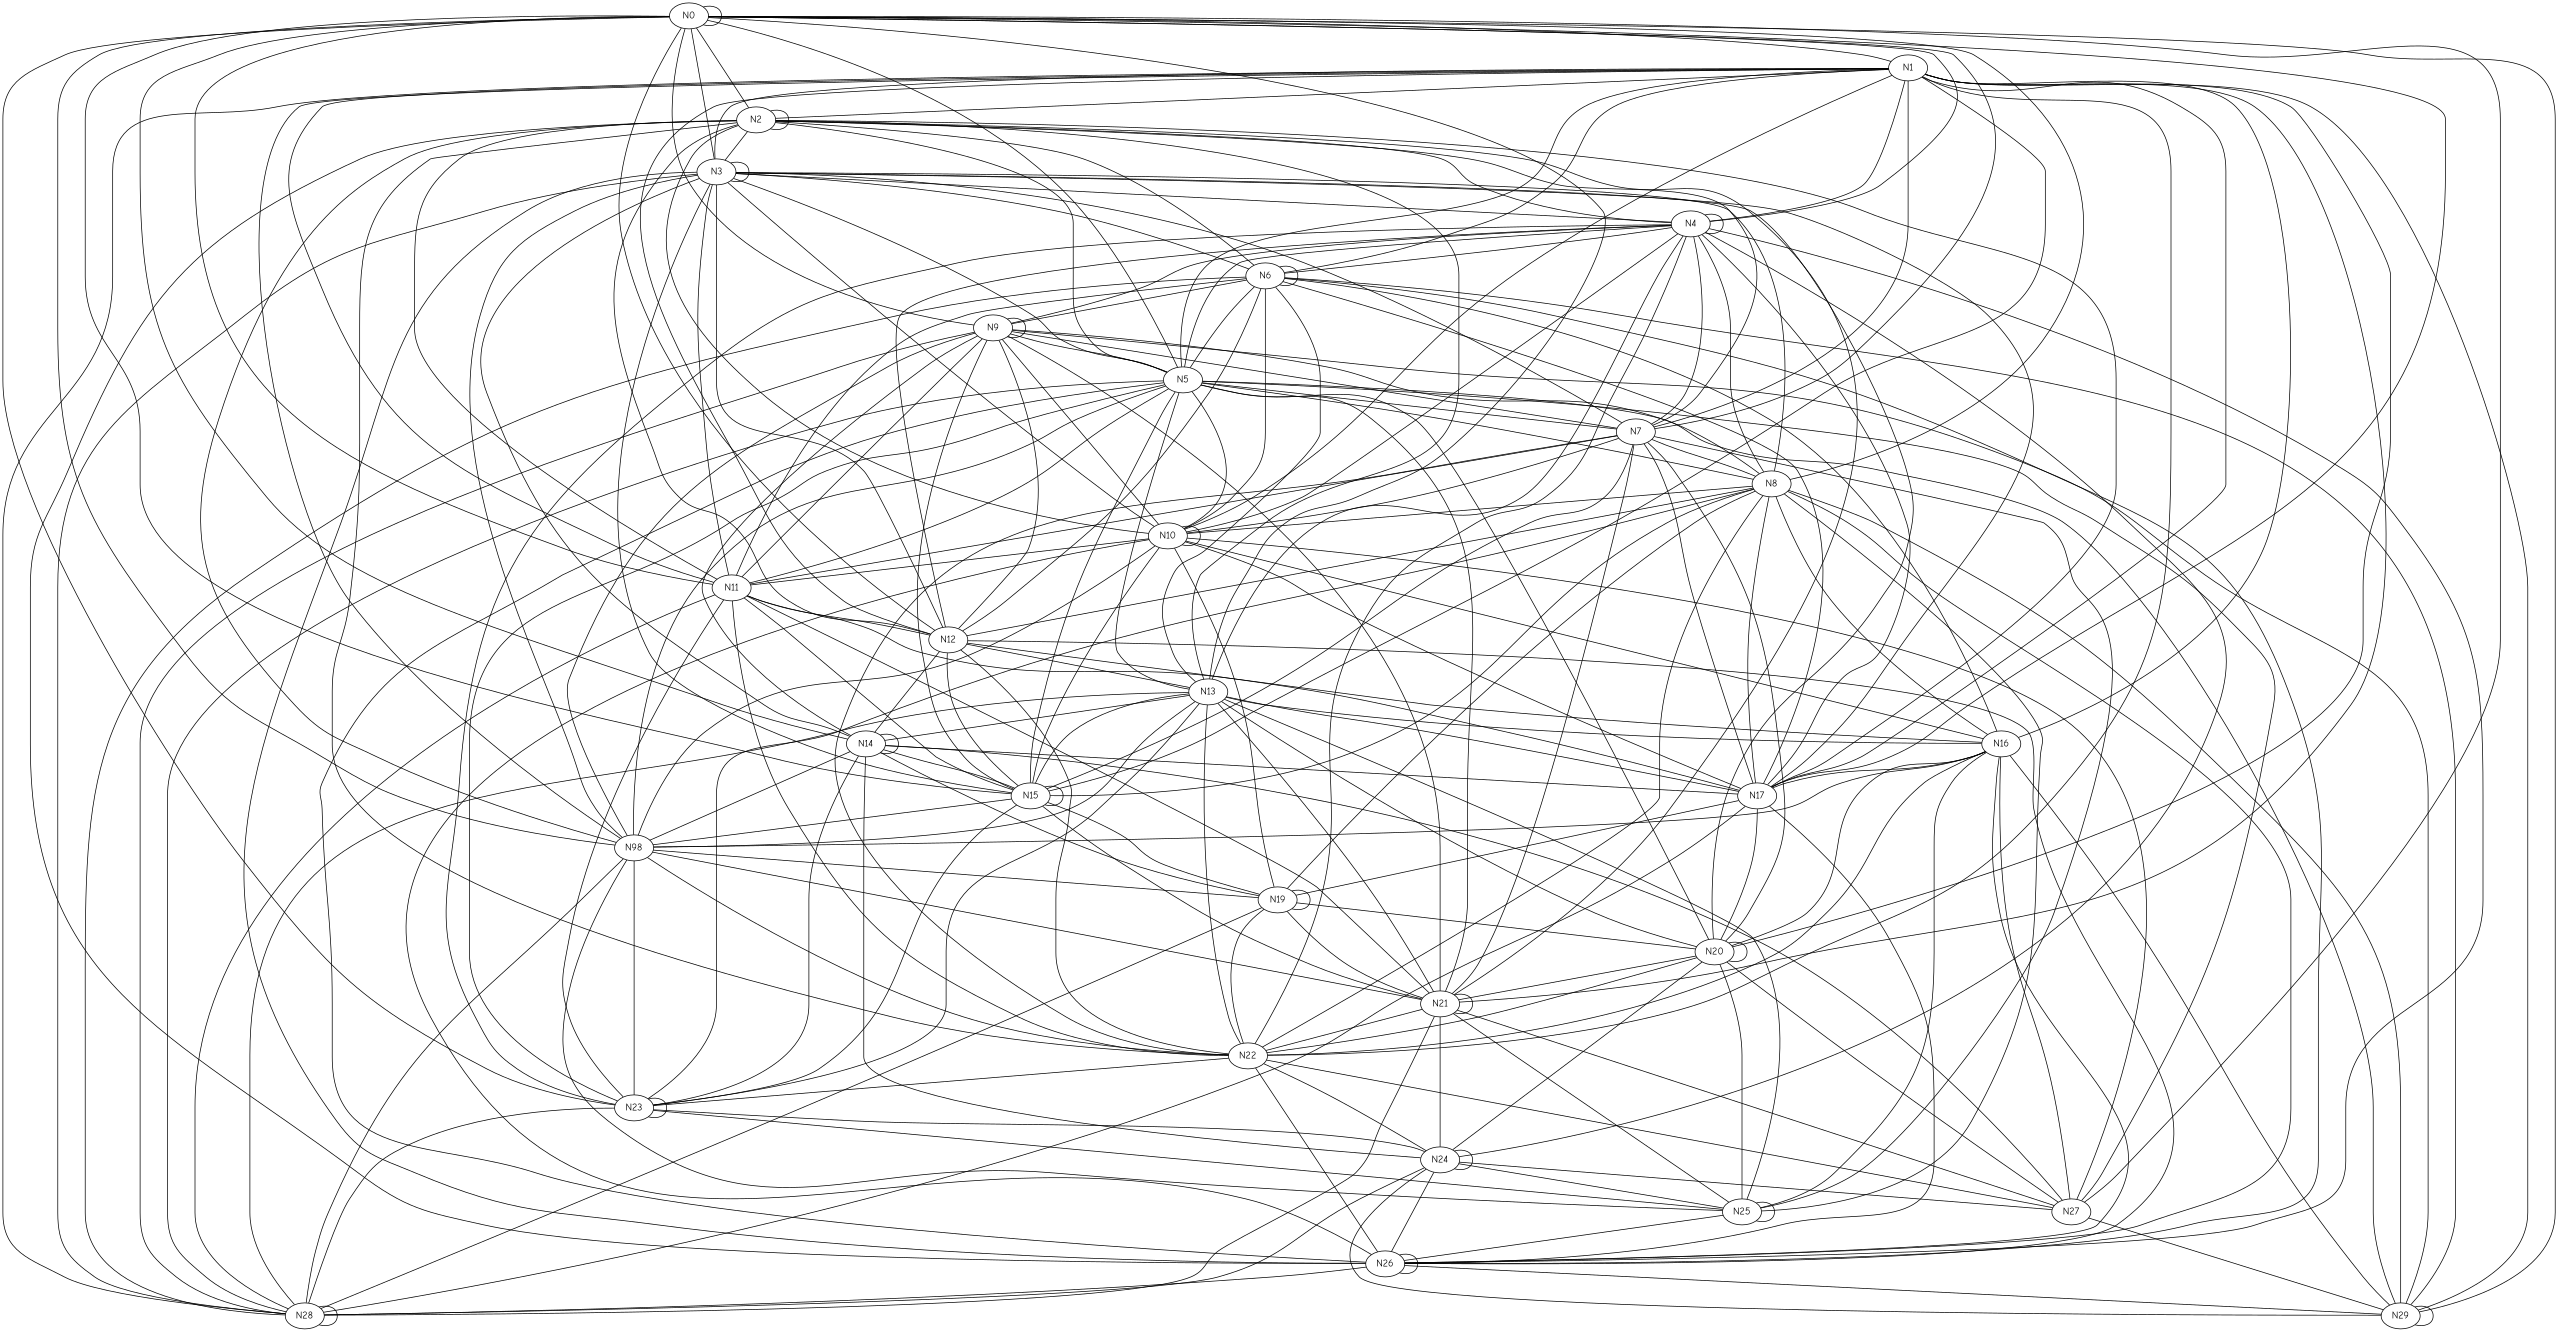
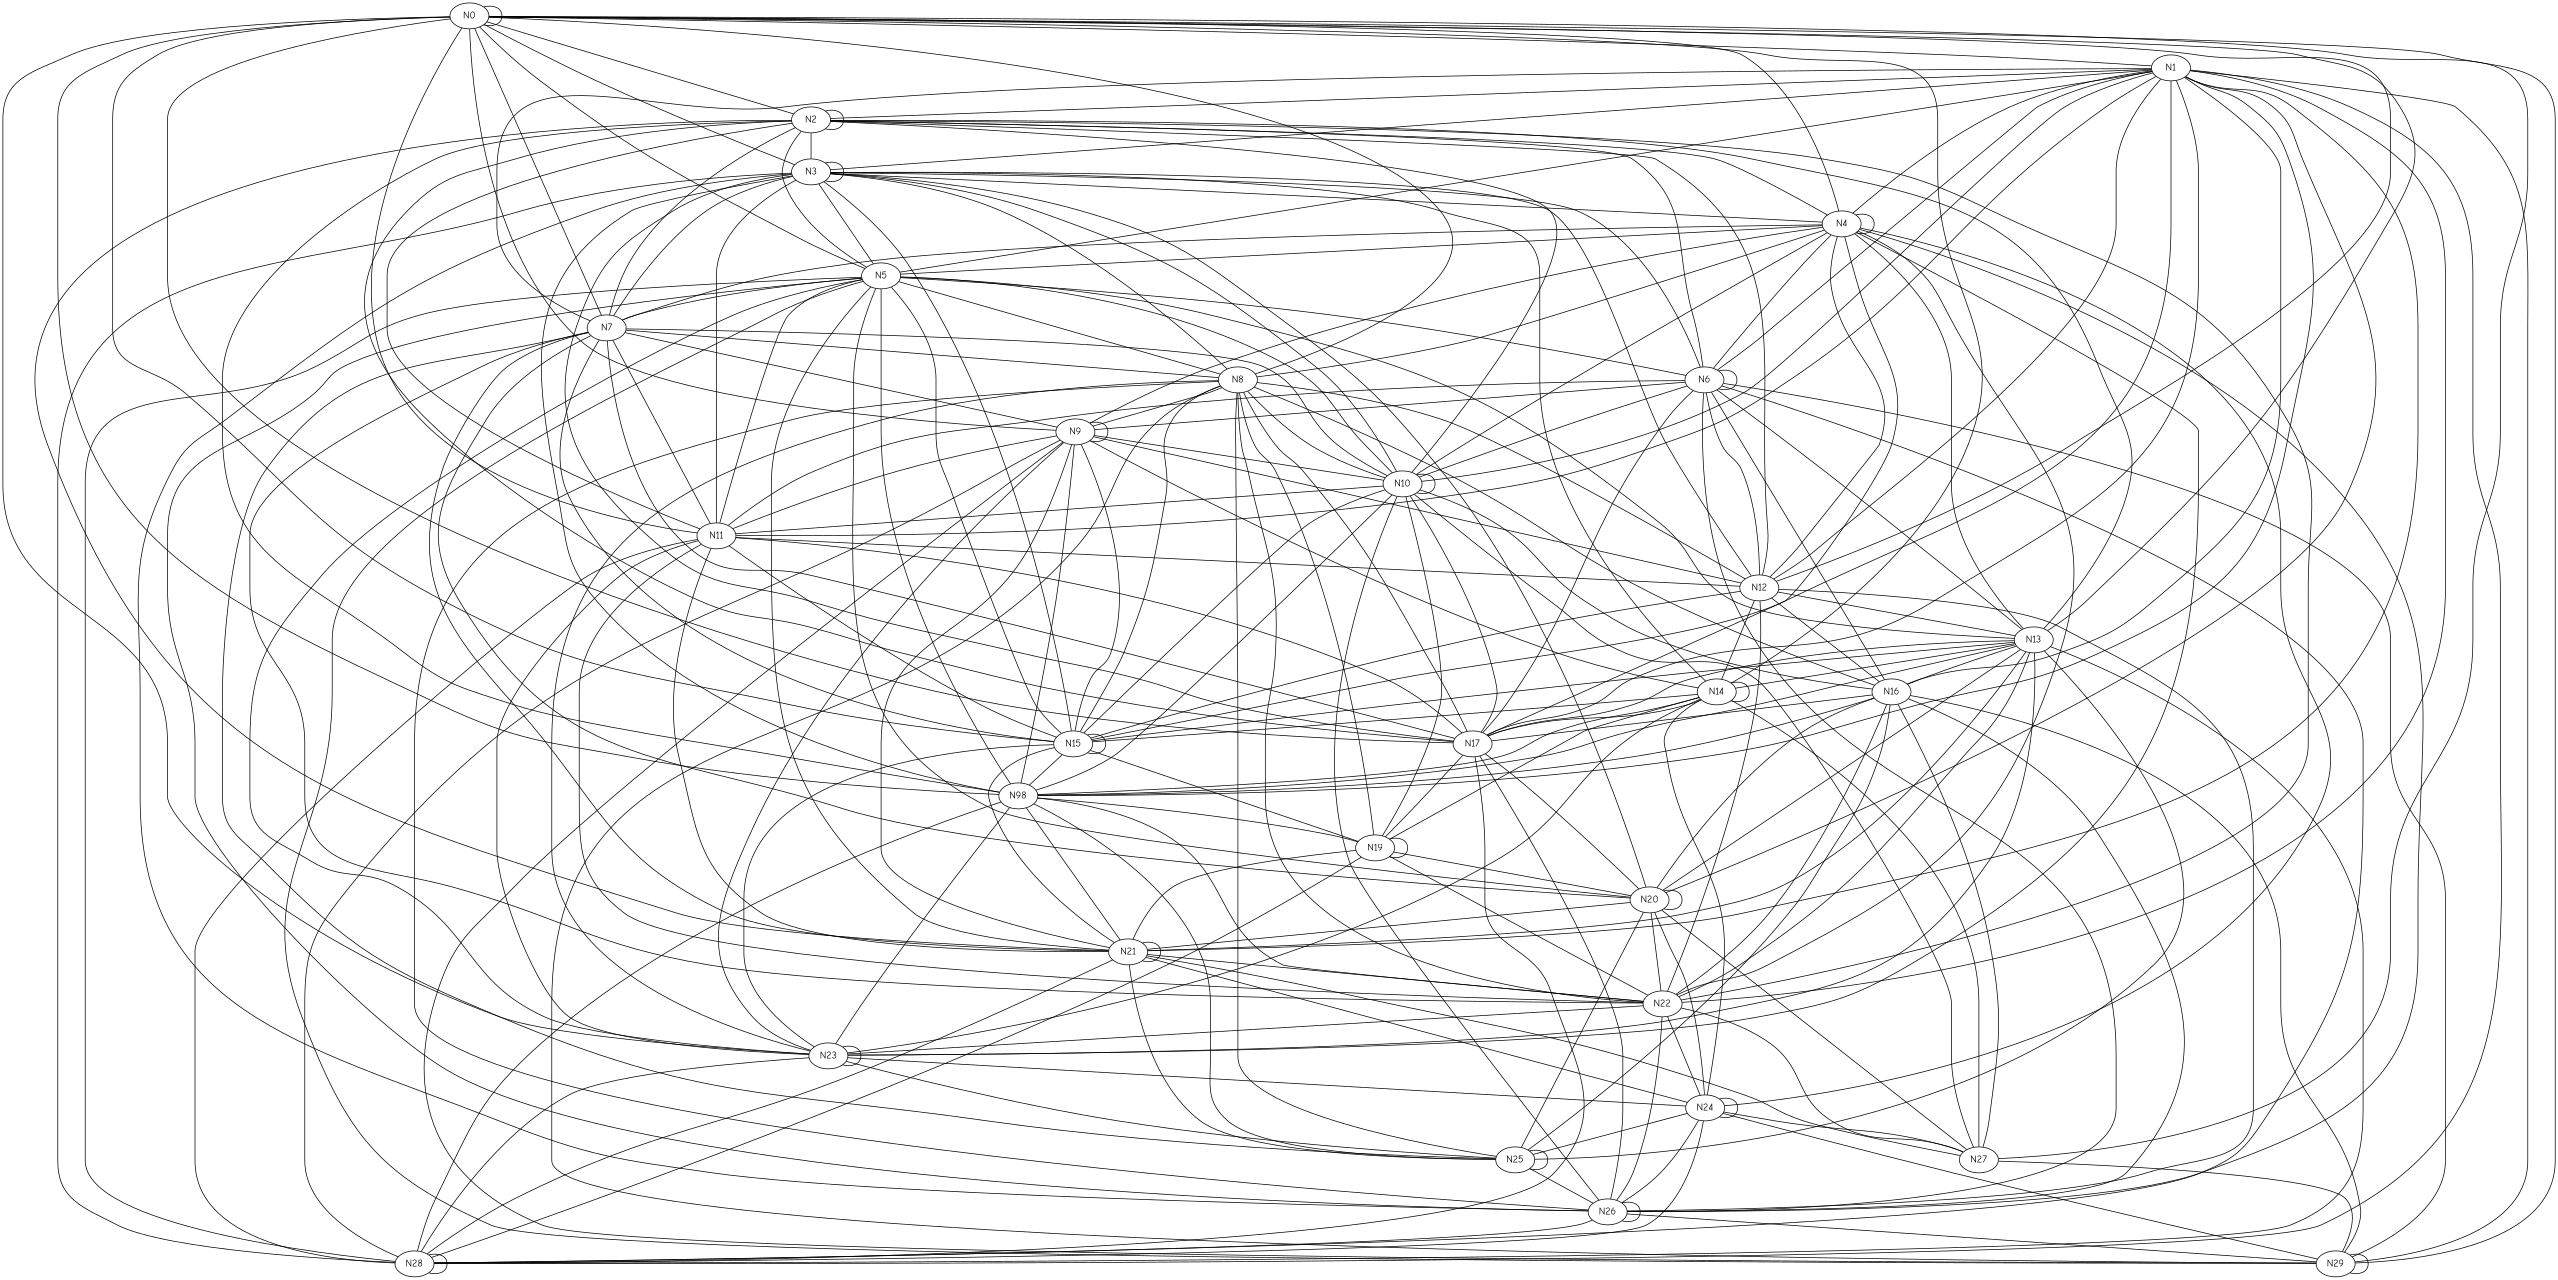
edge "N9" -- "N5": now "N9" -- "N23"
edge "N5" -- "N27": removed
edge "N2" -- "N26": removed
